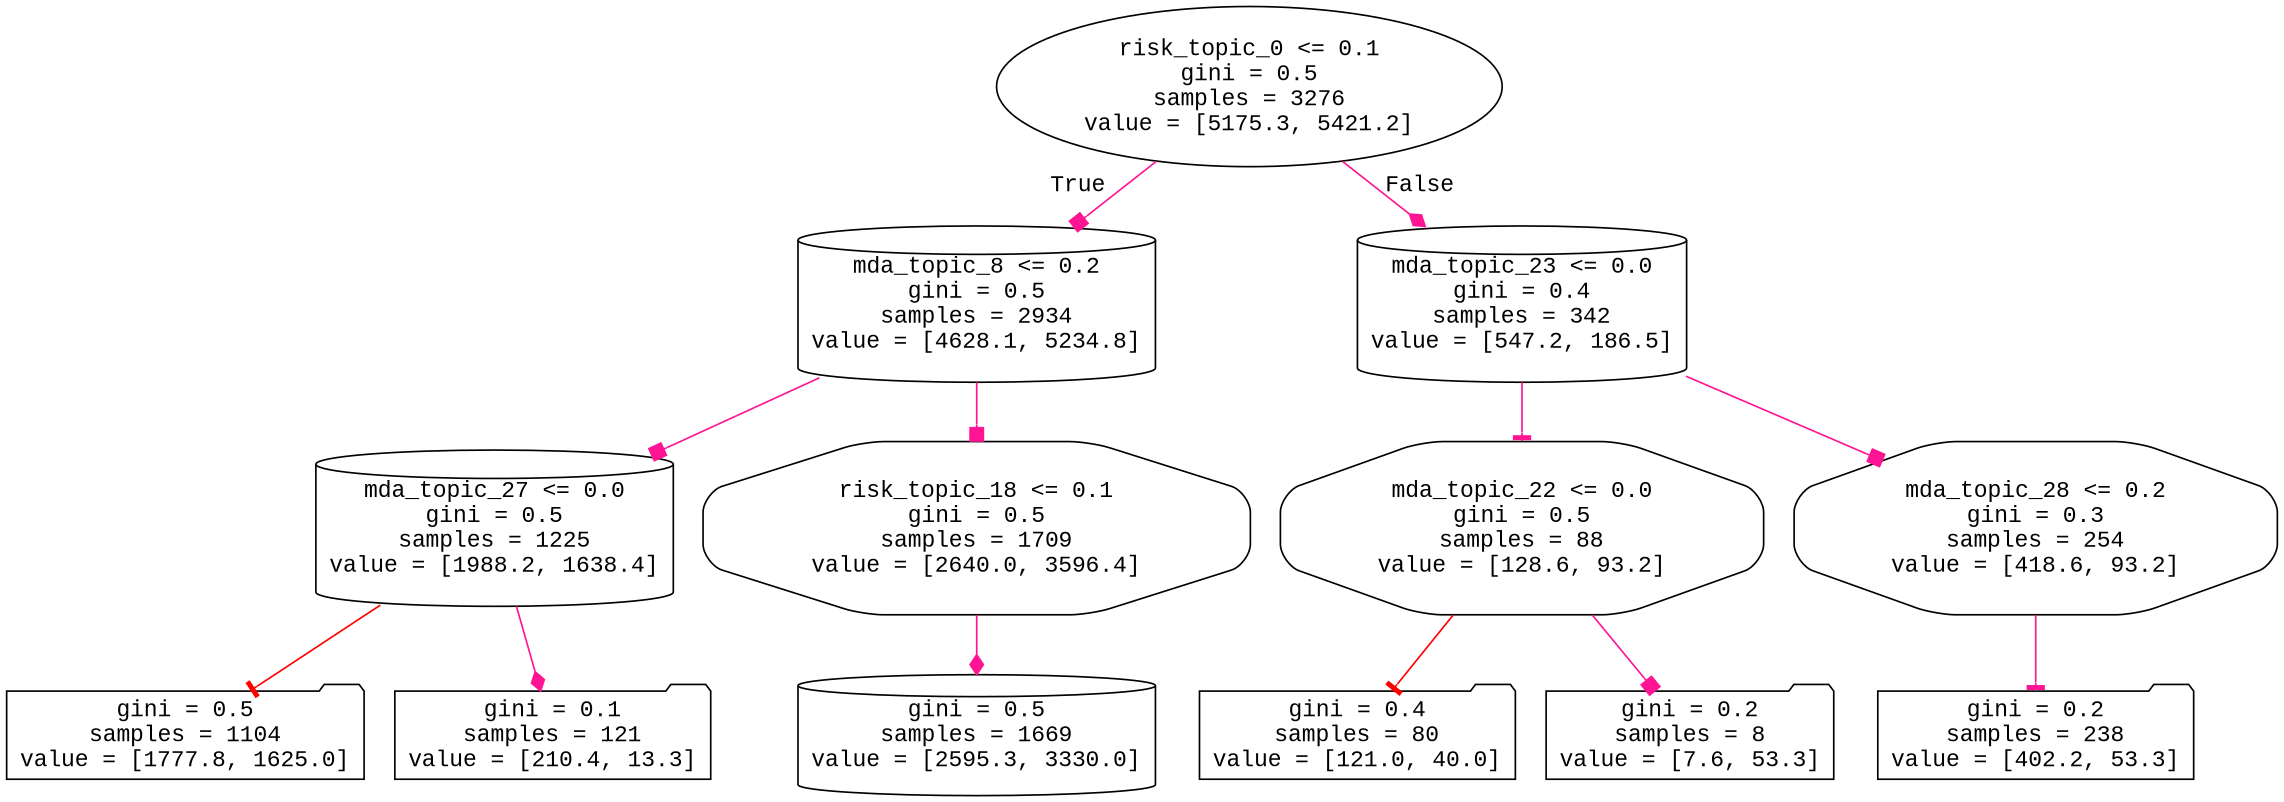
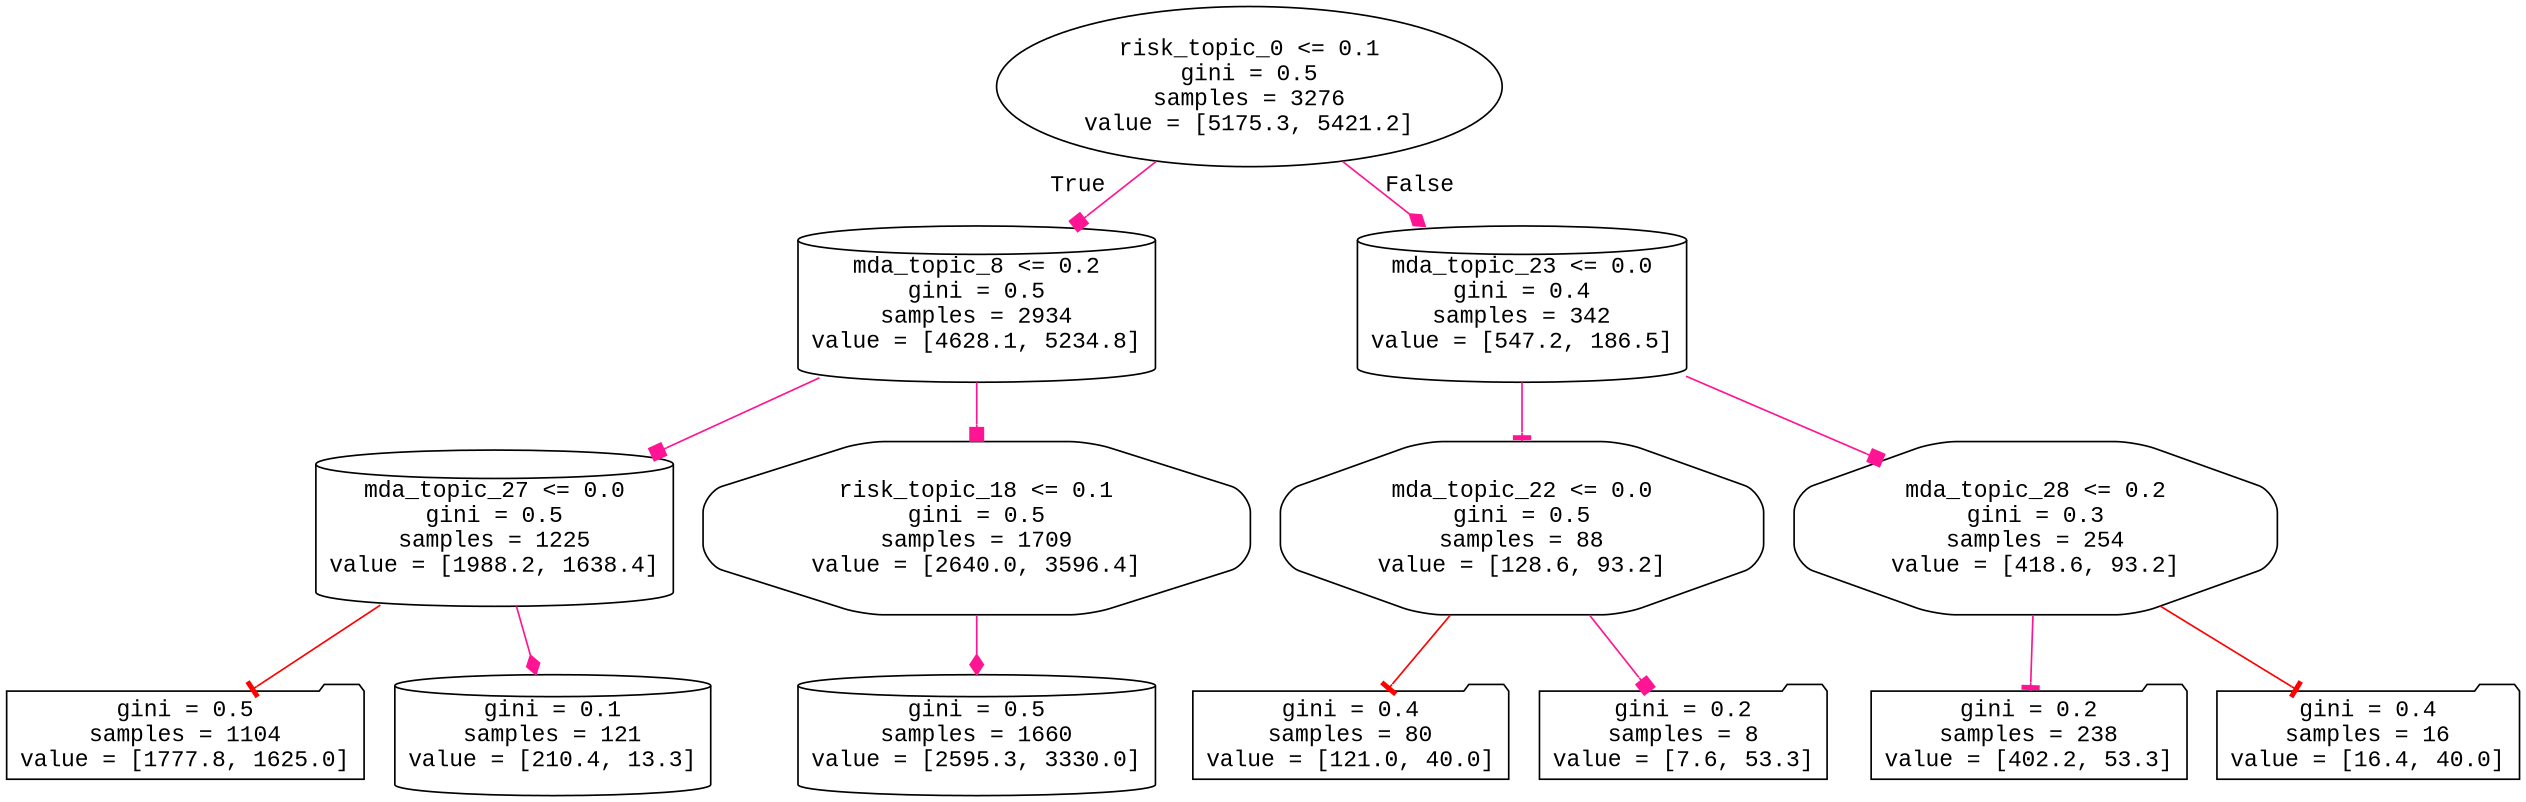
node "gini = 0.1 samples = 121 value = [210.4, 13.3]": shape folder -> cylinder
node "gini = 0.5 samples = 1669 value = [2595.3, 3330.0]": label "gini = 0.5 samples = 1669 value = [2595.3, 3330.0]" -> "gini = 0.5 samples = 1660 value = [2595.3, 3330.0]"
node "gini = 0.4 samples = 16 value = [16.4, 40.0]": added
